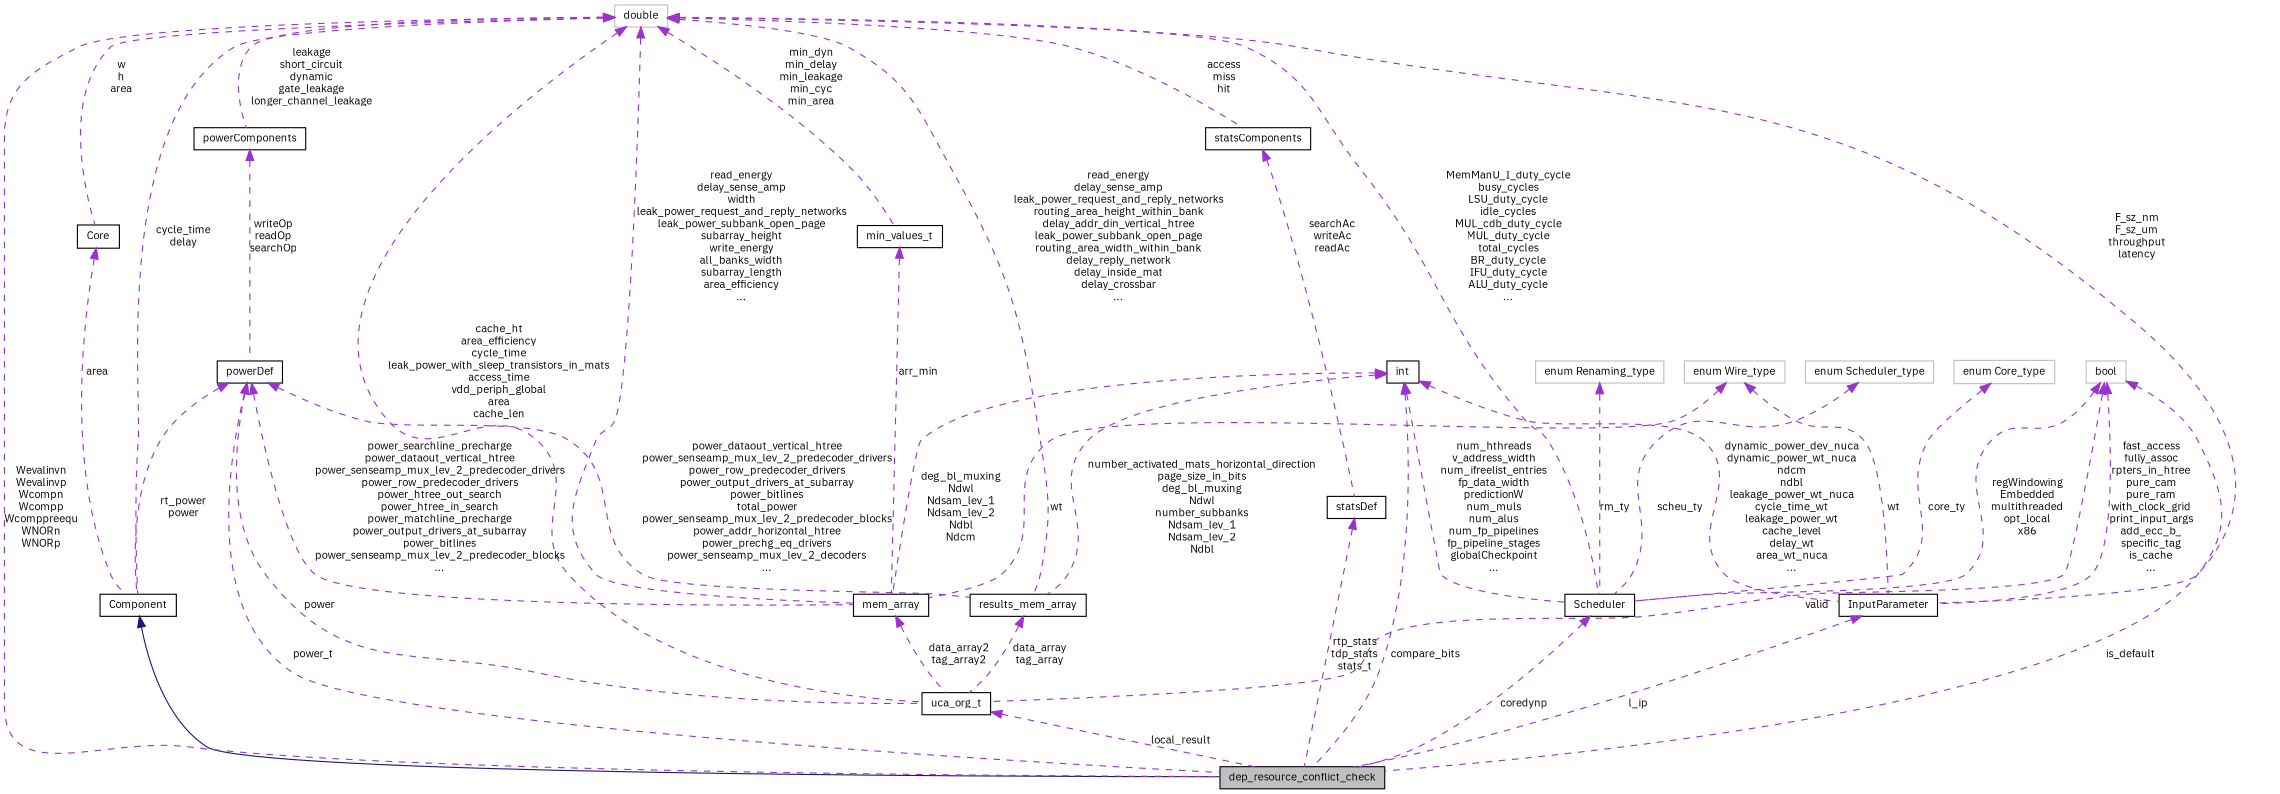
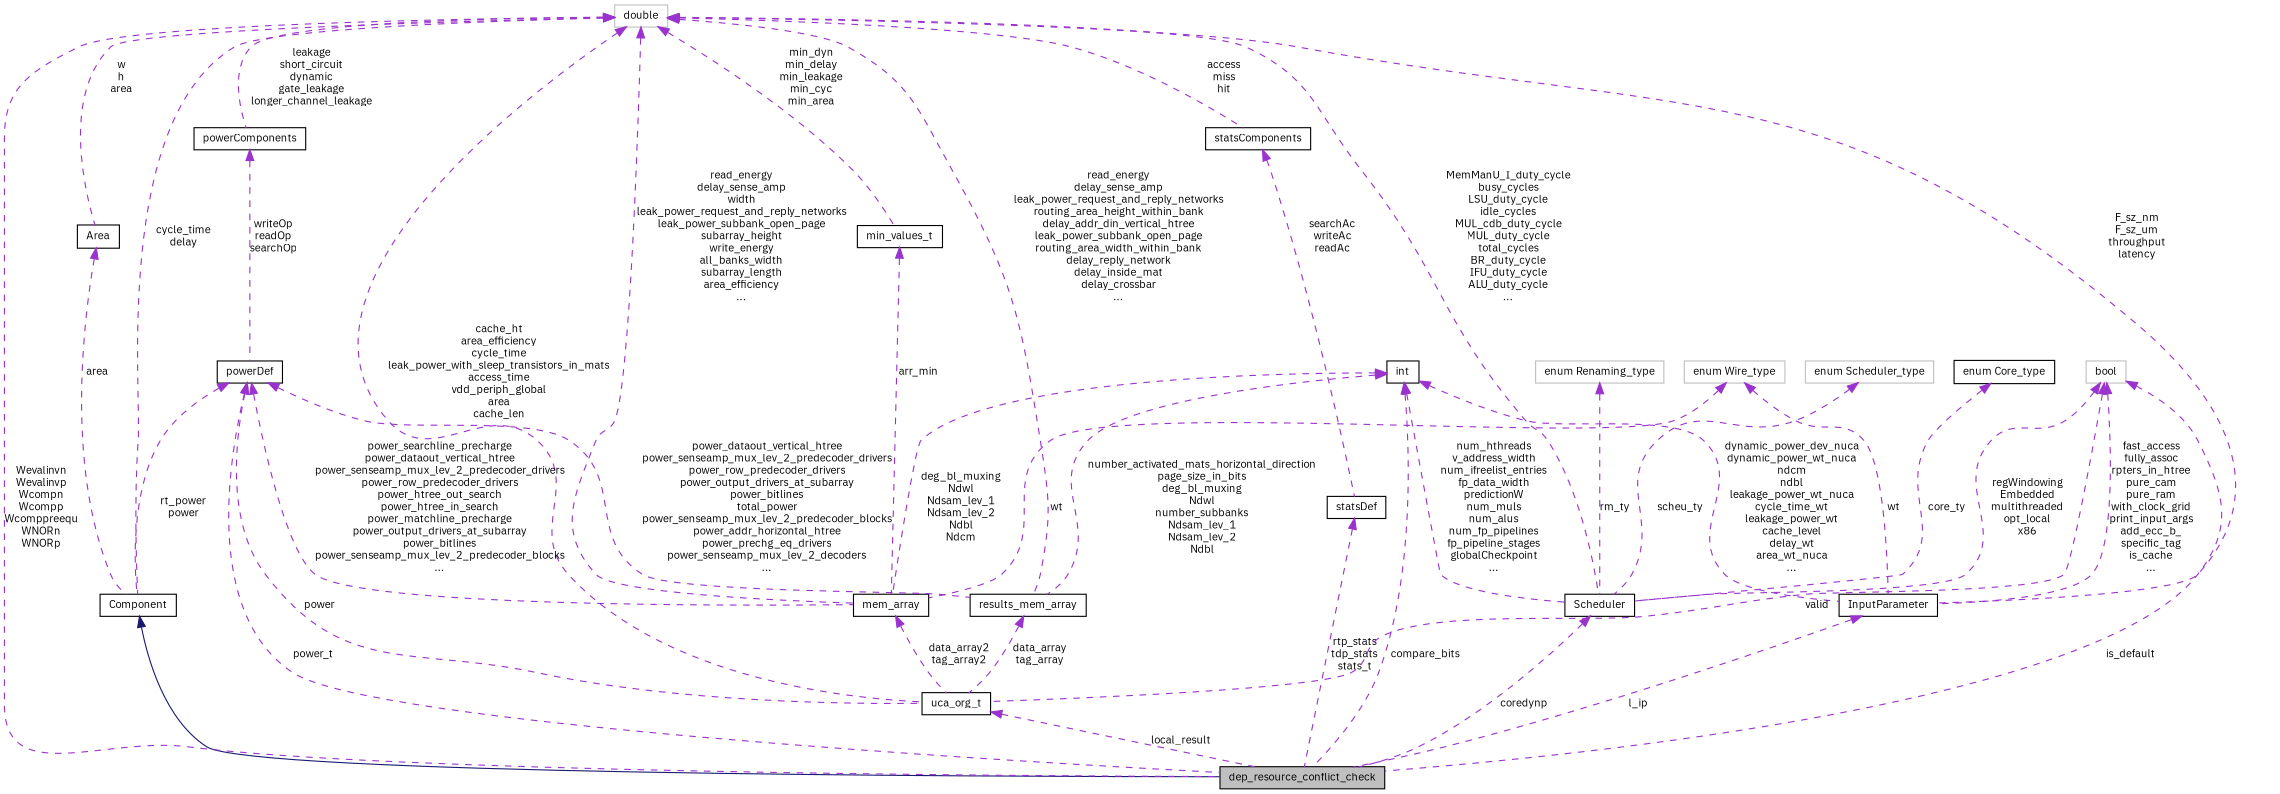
node "Core": label "Core" -> "Area"
node "enum Core_type": color grey75 -> black
